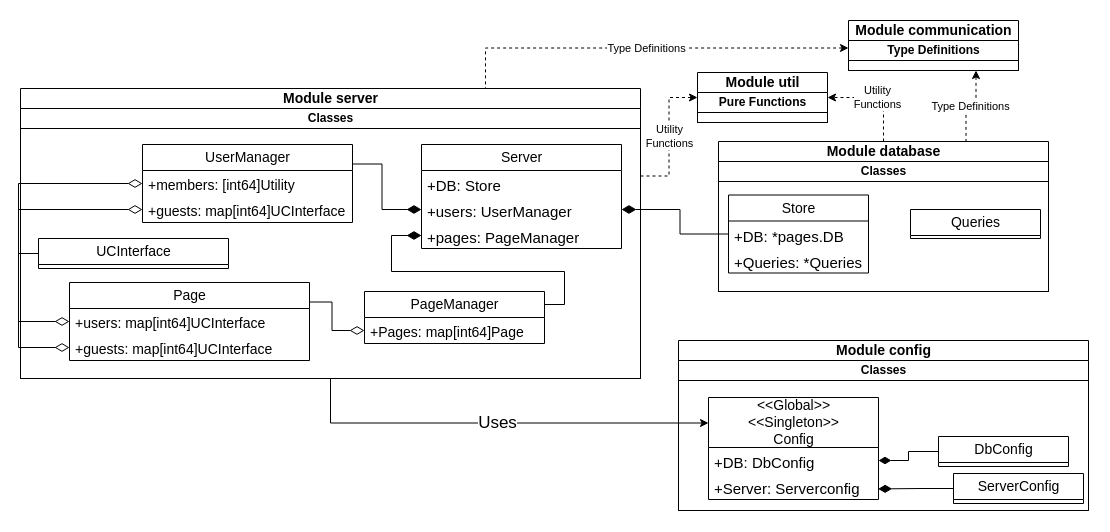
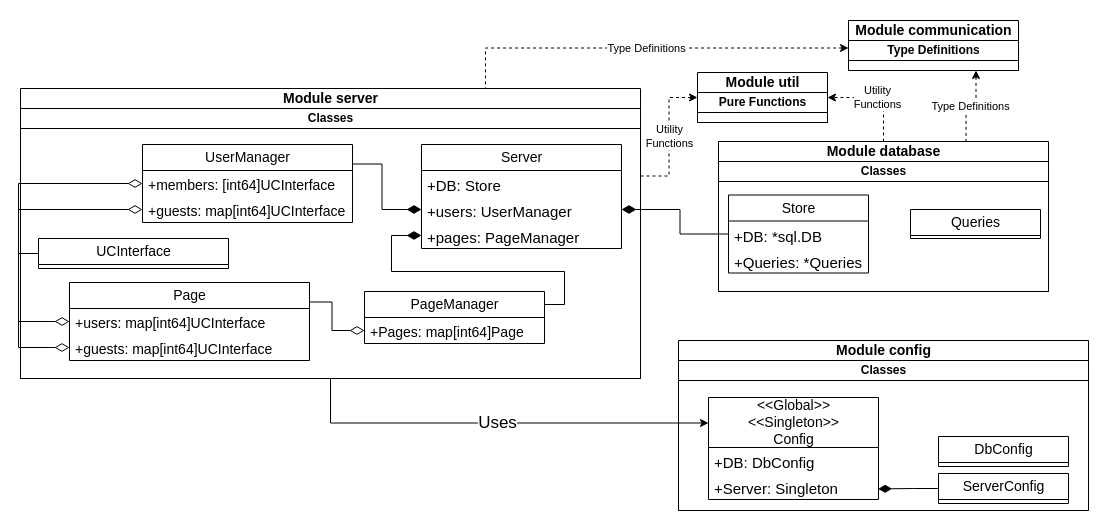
node "+members: [int64]Utility": label "+members: [int64]Utility" -> "+members: [int64]UCInterface"
node "+DB: *pages.DB": label "+DB: *pages.DB" -> "+DB: *sql.DB"
edge "DbConfig" -> "+DB: DbConfig": removed
node "ServerConfig": moved (1019, 489) -> (1004, 489)
node "+Server: Serverconfig": label "+Server: Serverconfig" -> "+Server: Singleton"
